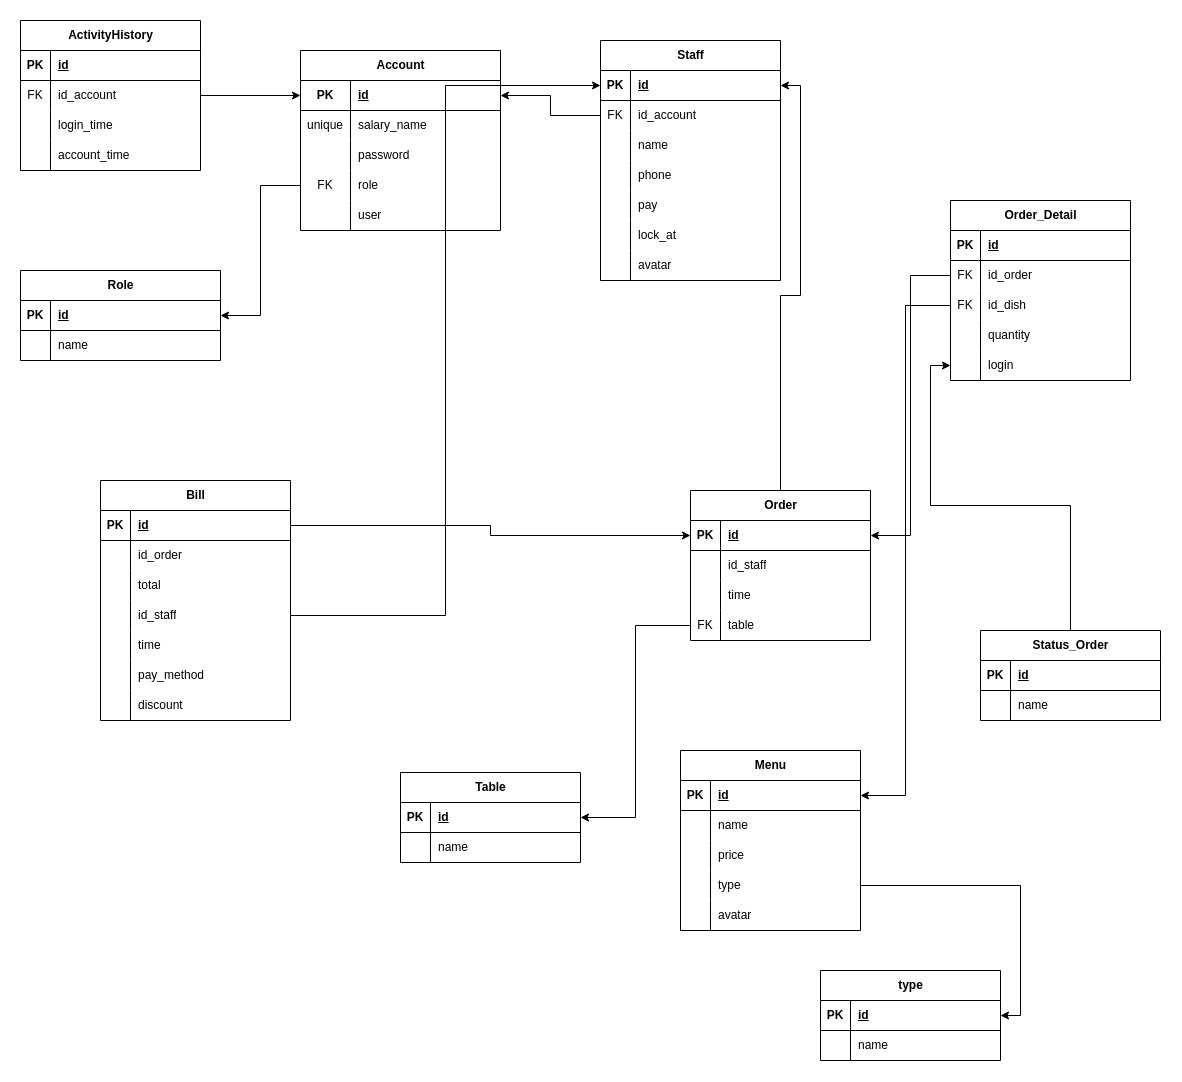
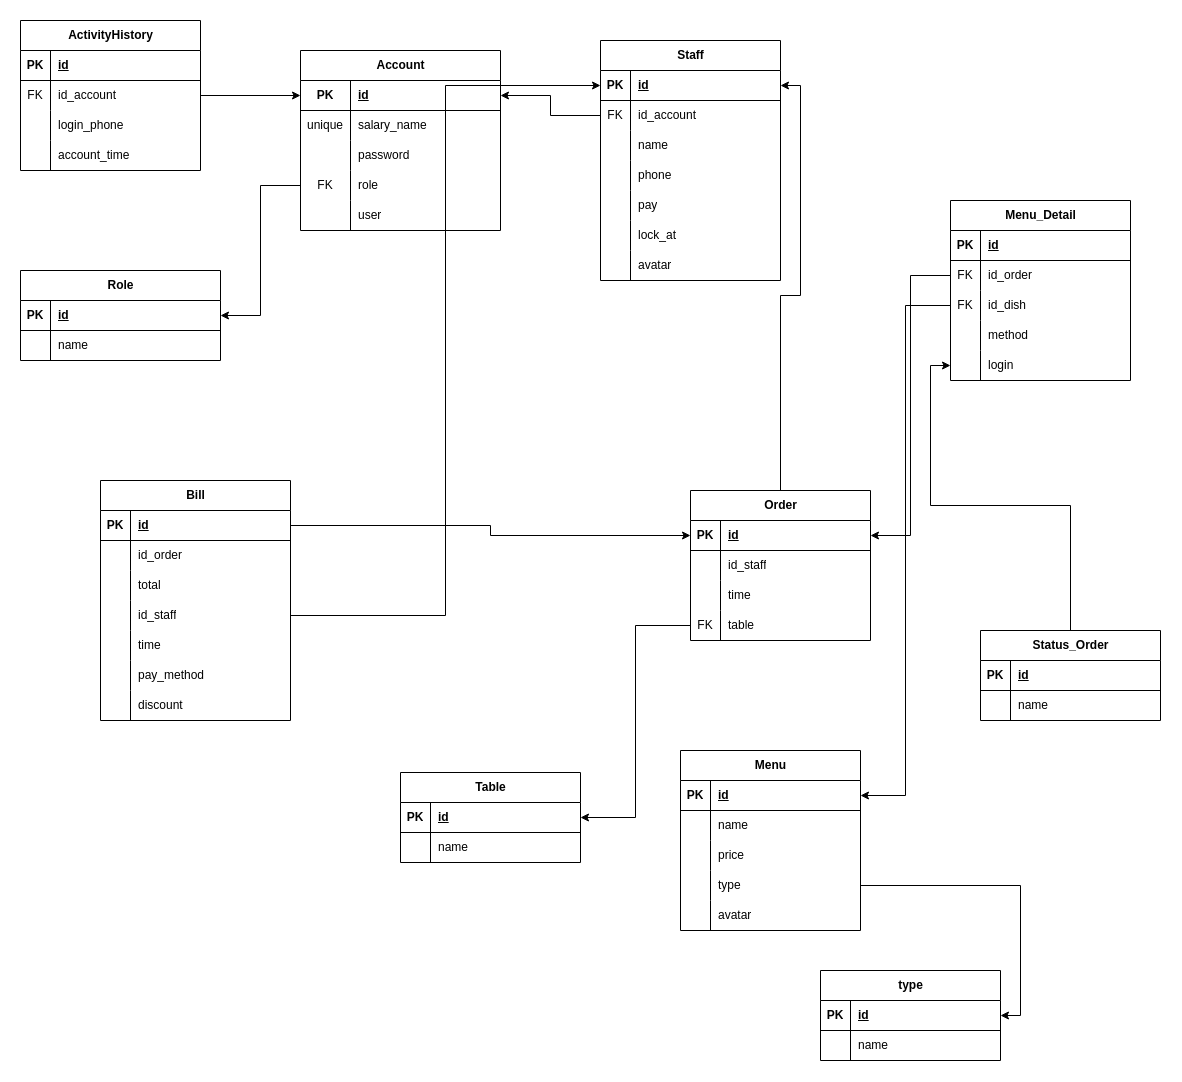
node "login_time": label "login_time" -> "login_phone"
node "Order_Detail": label "Order_Detail" -> "Menu_Detail"
node "quantity": label "quantity" -> "method"
